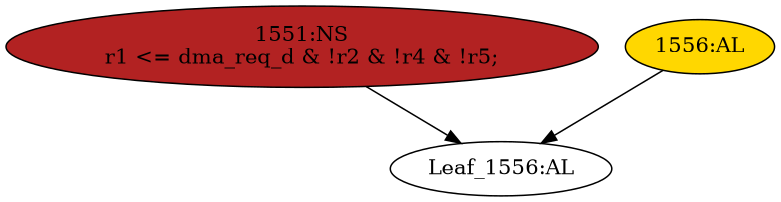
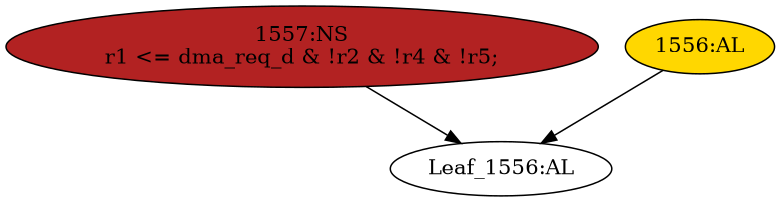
node "1551:NS r1 <= dma_req_d & !r2 & !r4 & !r5;": label "1551:NS r1 <= dma_req_d & !r2 & !r4 & !r5;" -> "1557:NS r1 <= dma_req_d & !r2 & !r4 & !r5;"
